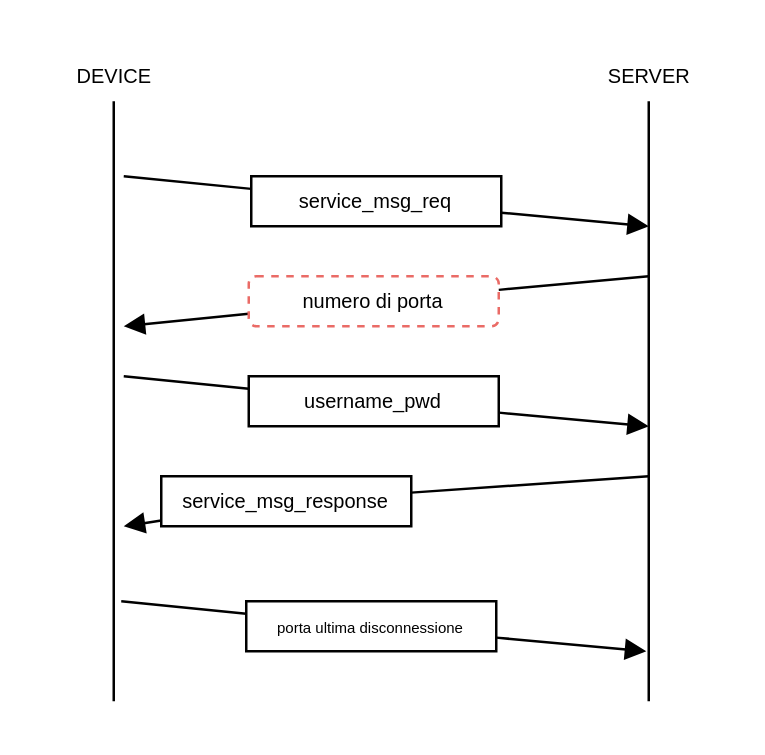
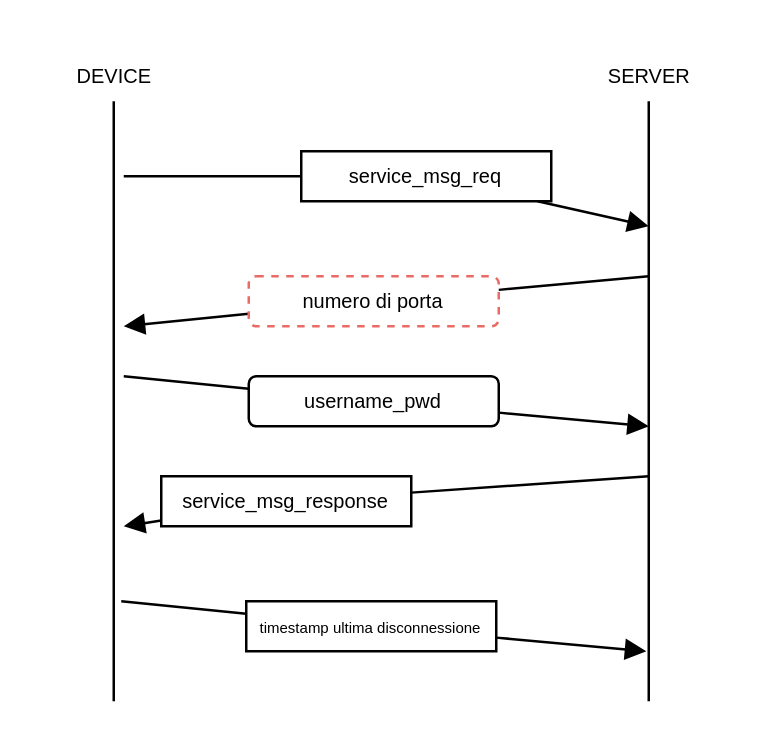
node "service_msg_req": moved (376, 201) -> (426, 176)
node "username_pwd": shape rectangle -> rounded rectangle
node "porta ultima disconnessione": label "porta ultima disconnessione" -> "timestamp ultima disconnessione"
